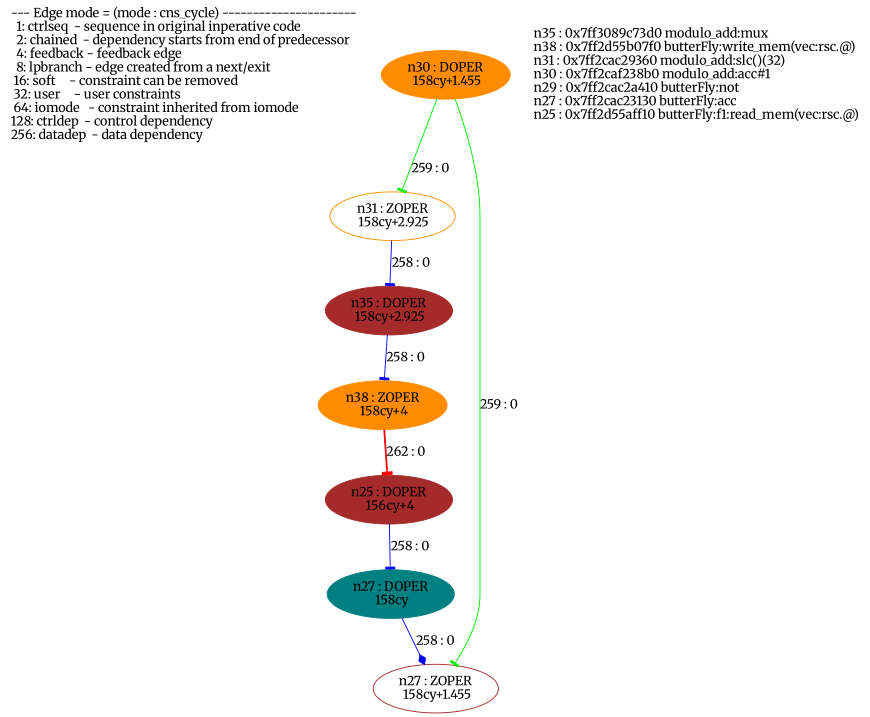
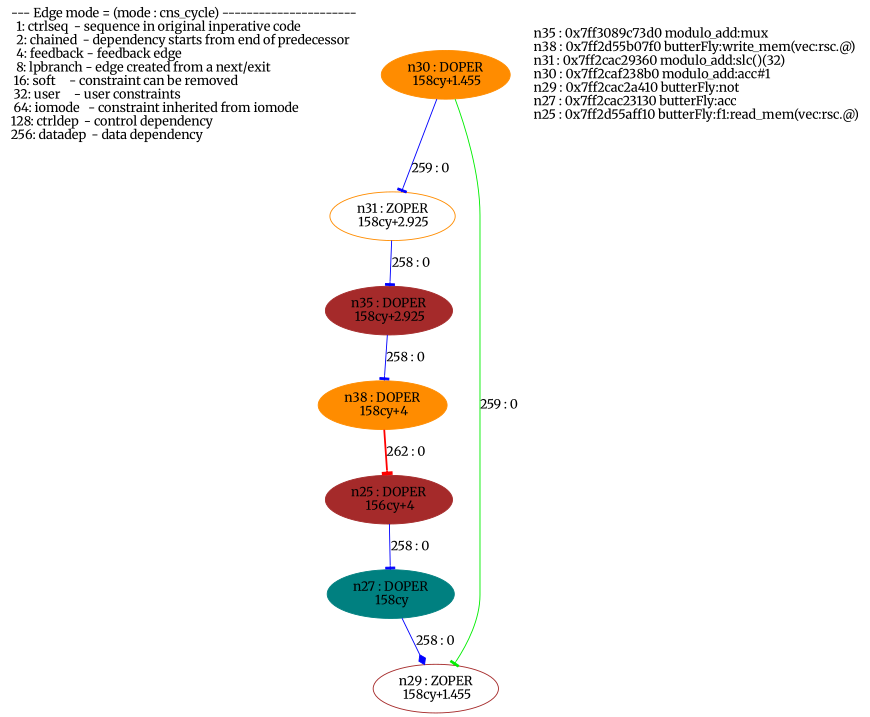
edge "n30 : DOPER 158cy+1.455" -> "n31 : ZOPER 158cy+2.925": color green2 -> blue
node "n38 : ZOPER 158cy+4": label "n38 : ZOPER 158cy+4" -> "n38 : DOPER 158cy+4"
node "n27 : ZOPER 158cy+1.455": label "n27 : ZOPER 158cy+1.455" -> "n29 : ZOPER 158cy+1.455"
